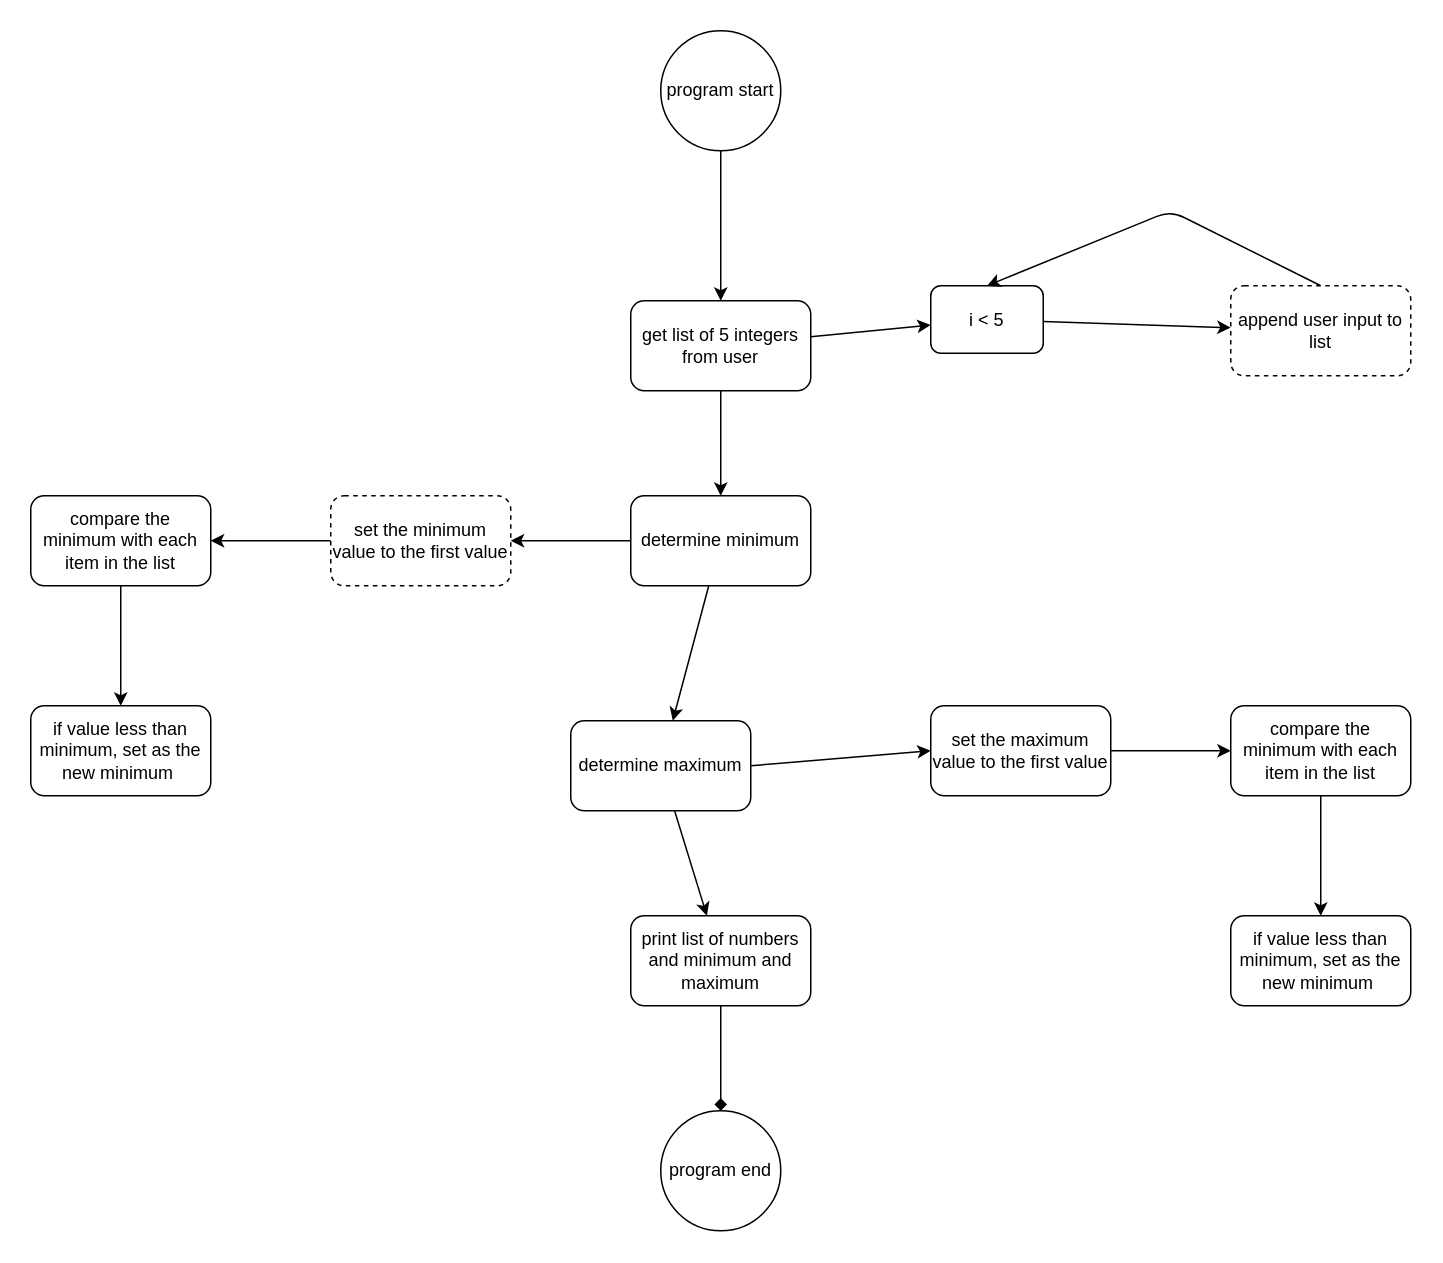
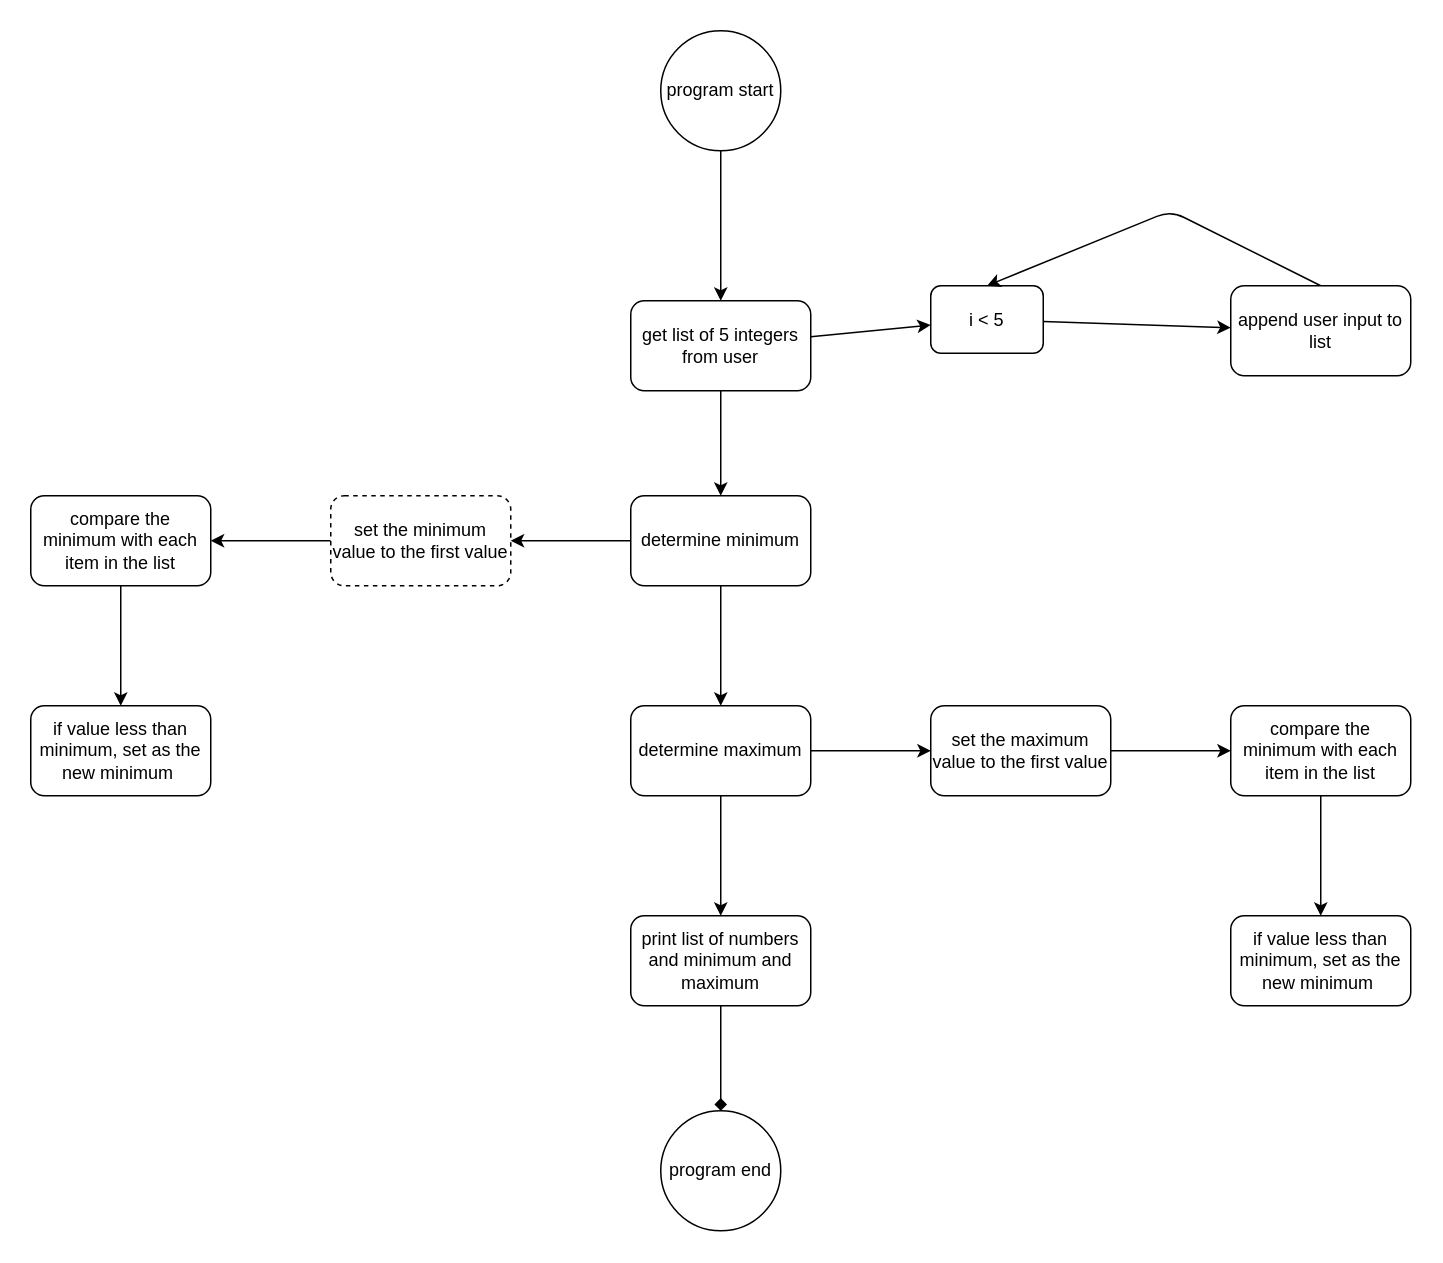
node "append user input to list": style dashed -> solid
node "determine maximum": moved (661, 766) -> (721, 751)
